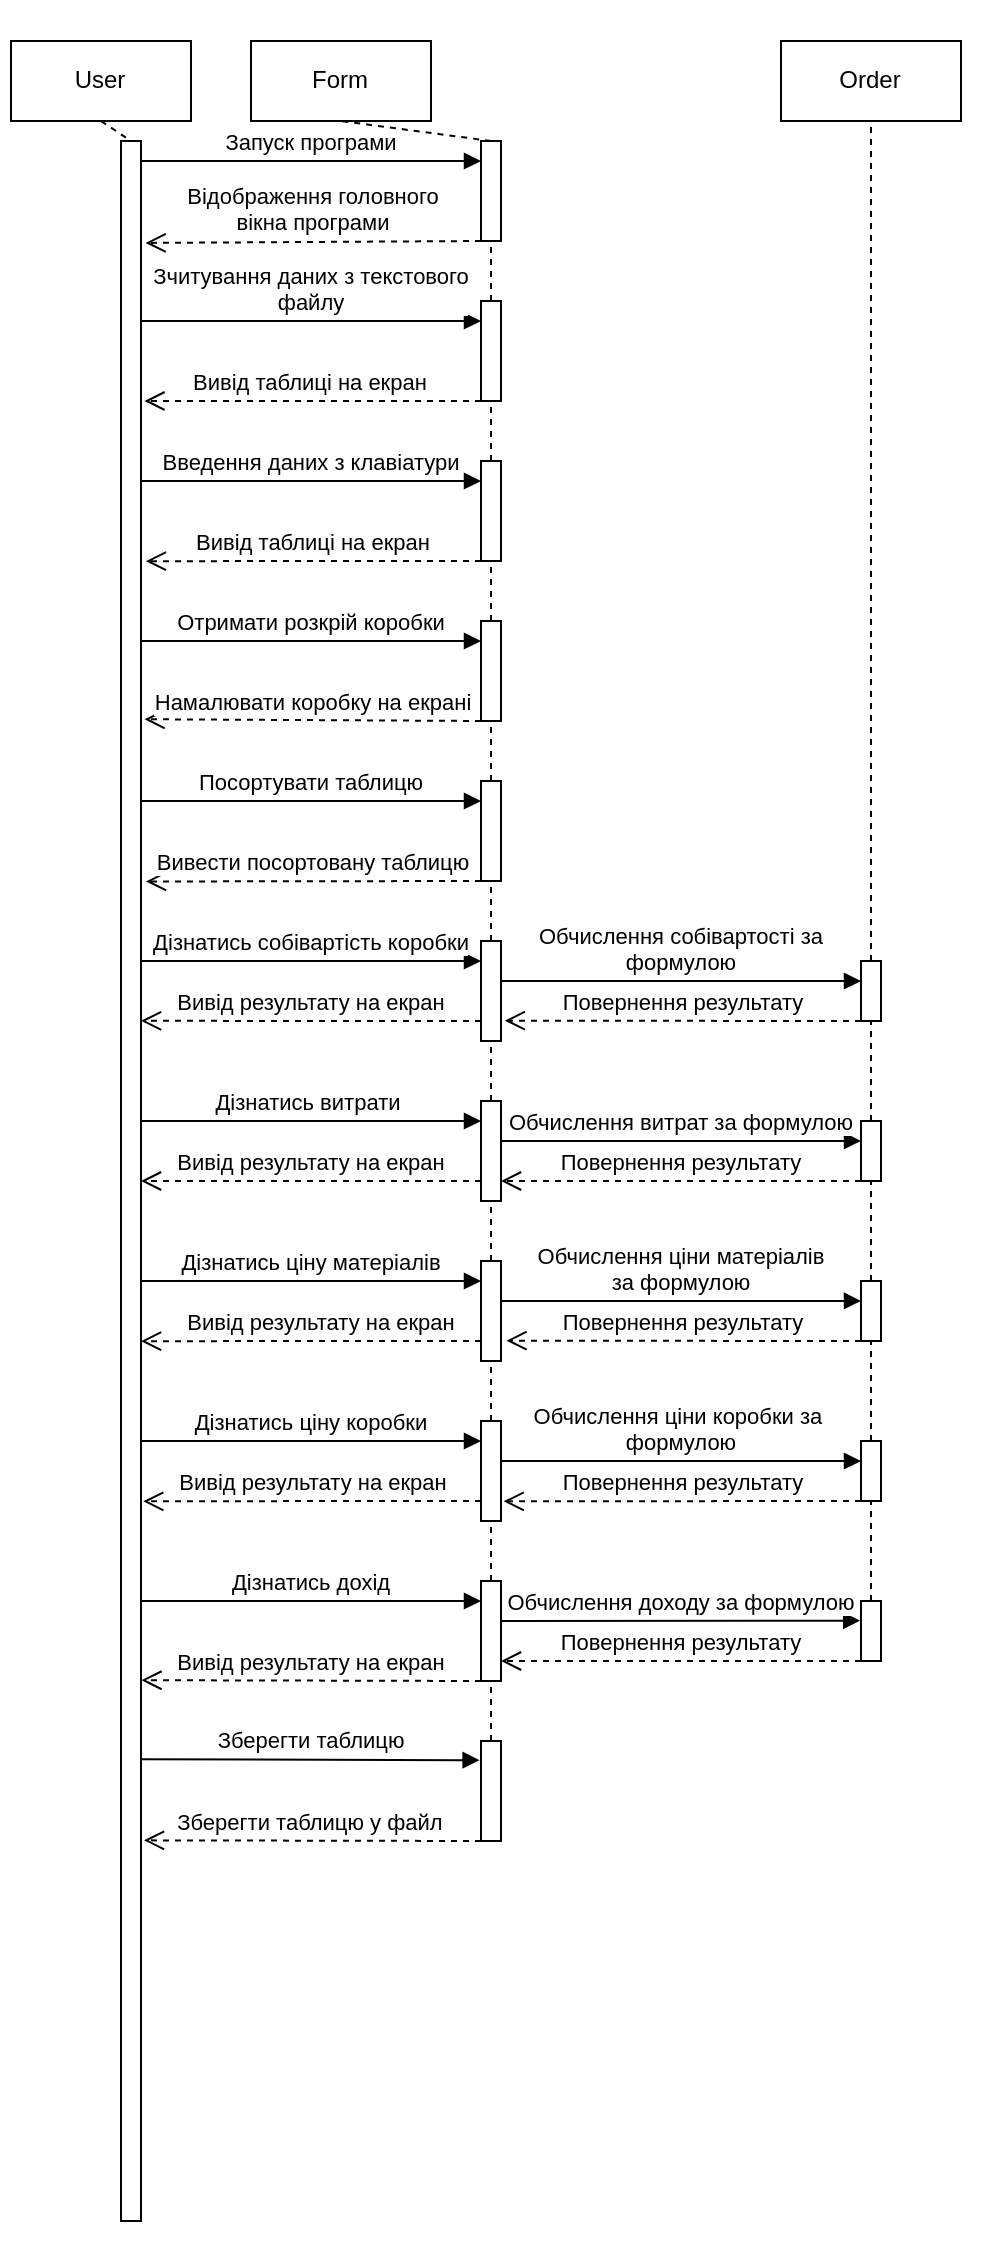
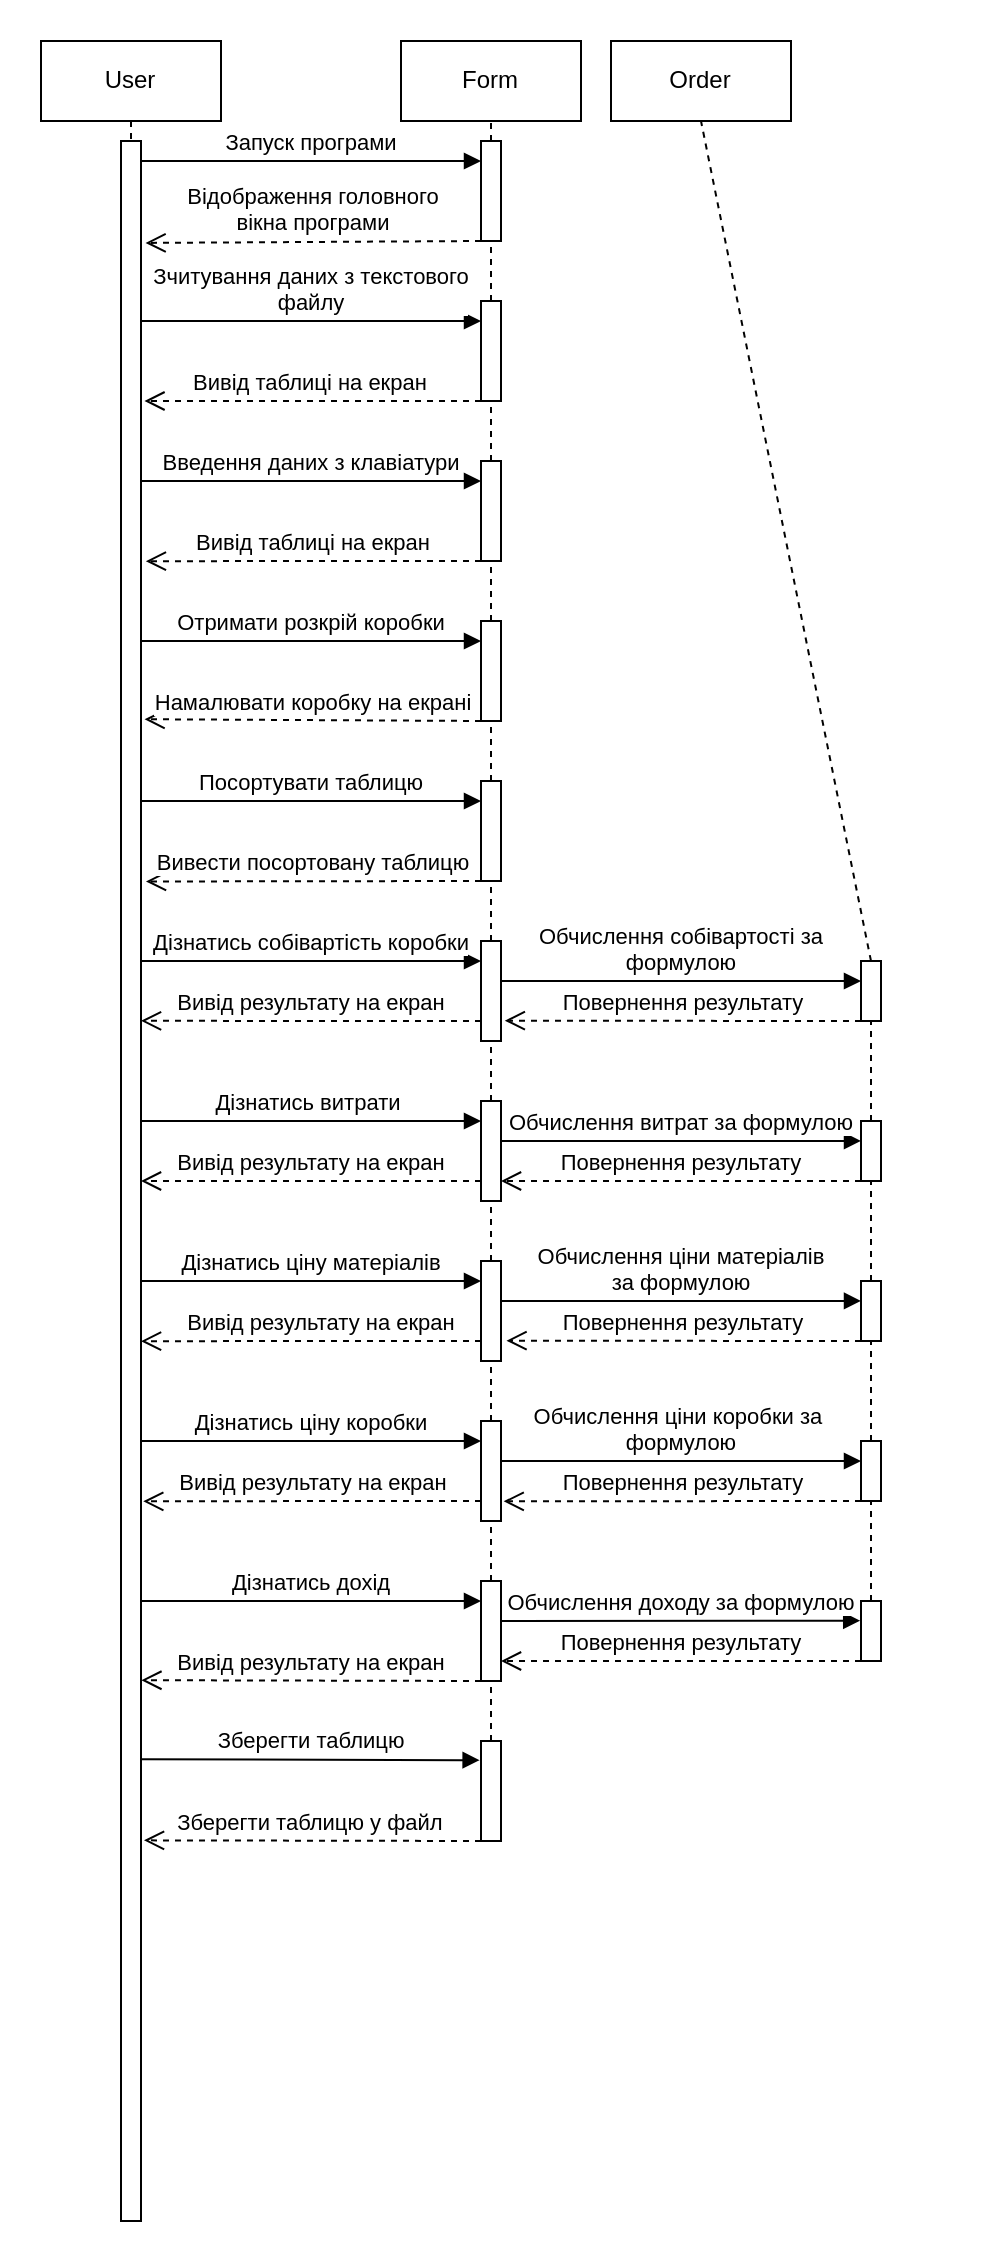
node "User": moved (101, 81) -> (131, 81)
node "Form": moved (341, 81) -> (491, 81)
node "Order": moved (871, 81) -> (701, 81)
